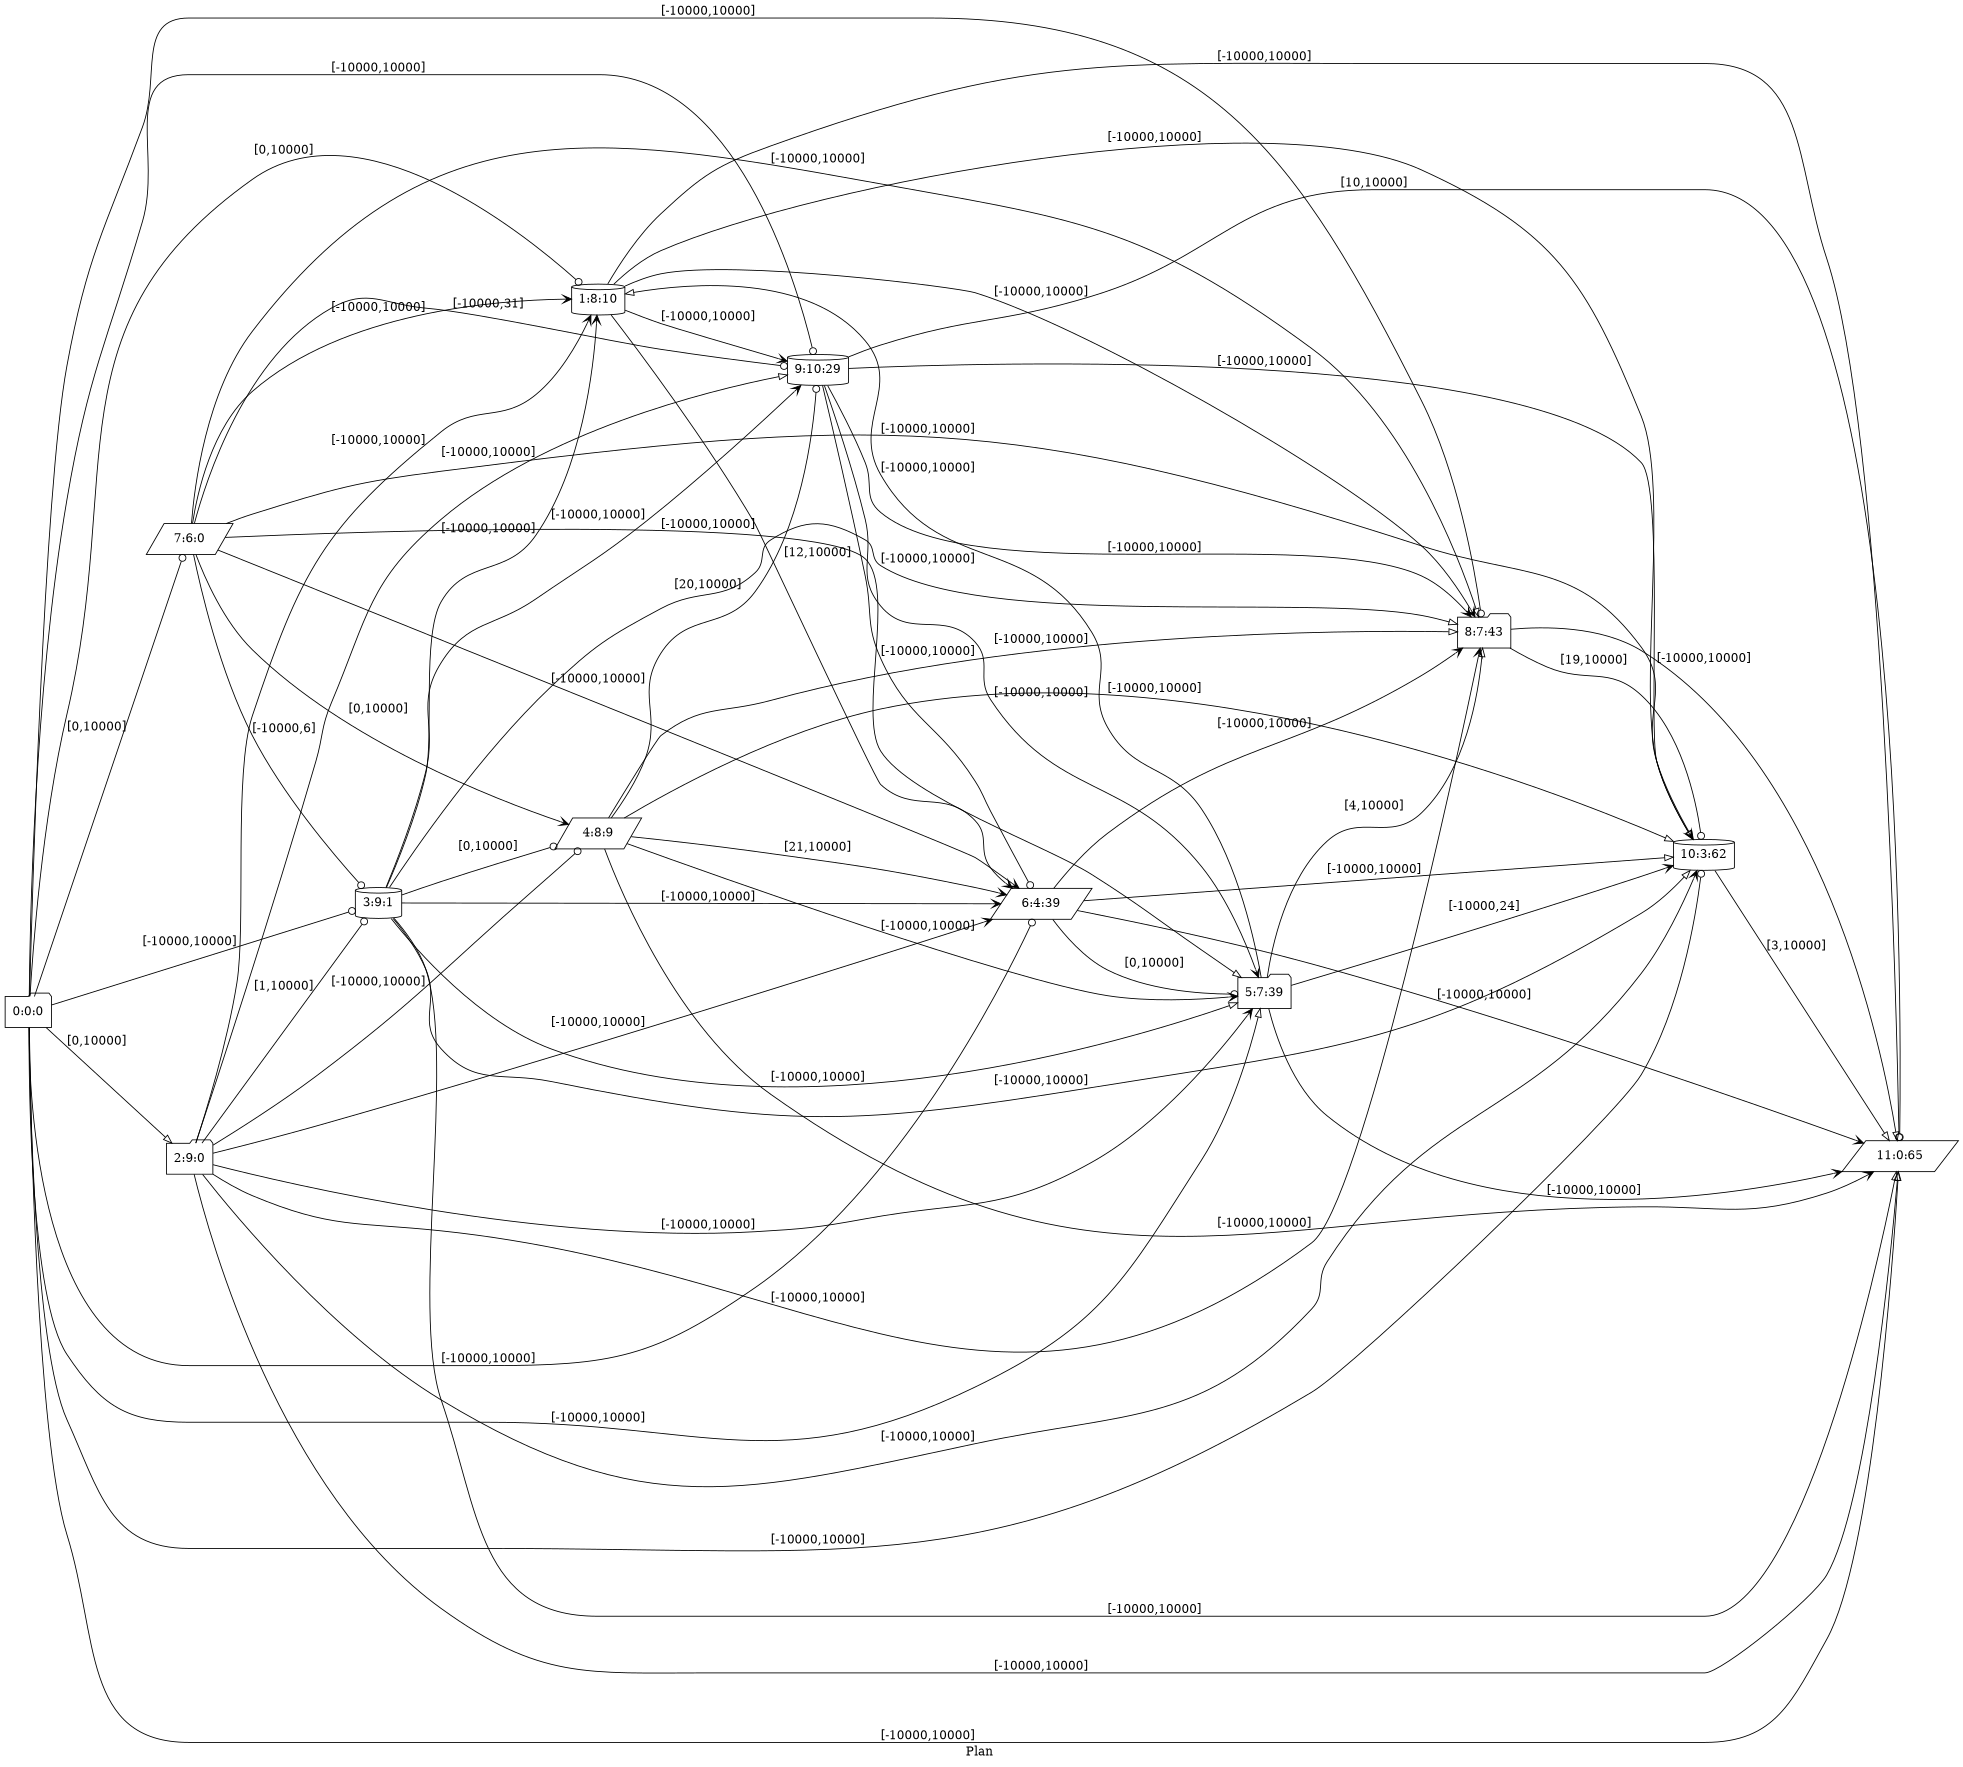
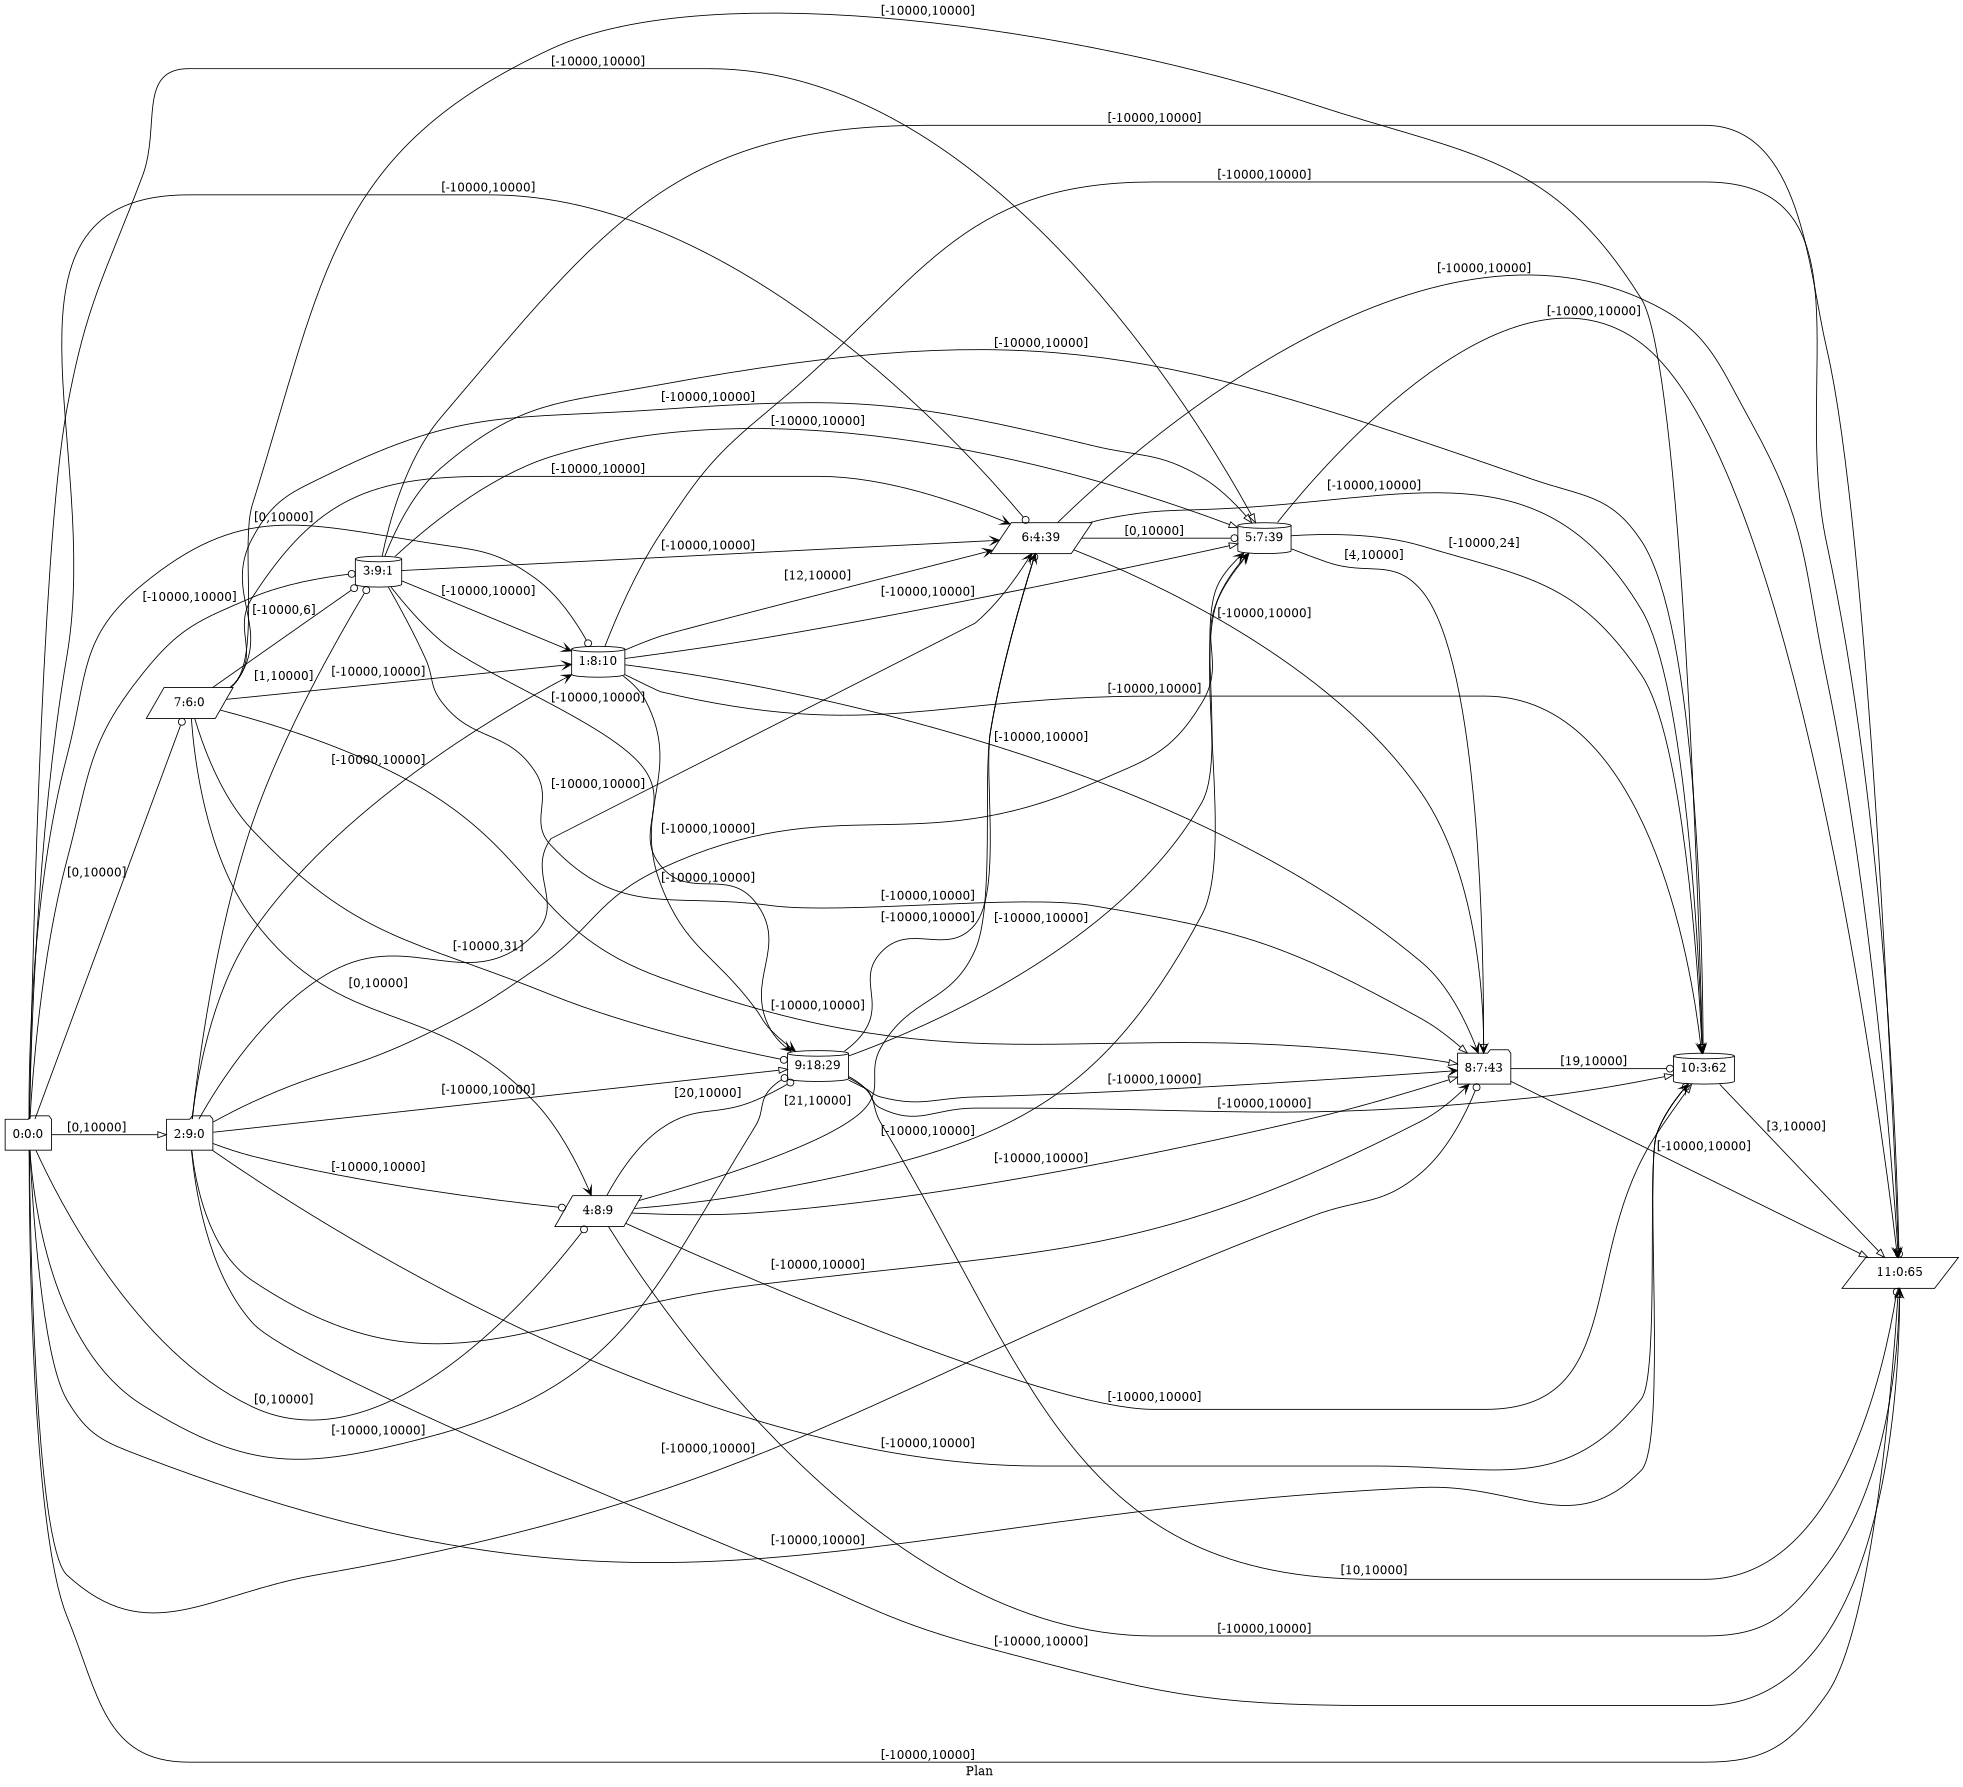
node "9:10:29": label "9:10:29" -> "9:18:29"
edge "5:7:39" -> "1:8:10": reversed
edge "3:9:1" -> "4:8:9": now "0:0:0" -> "4:8:9"
node "5:7:39": shape folder -> cylinder
